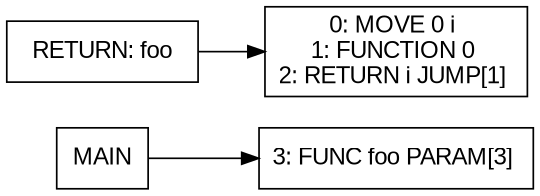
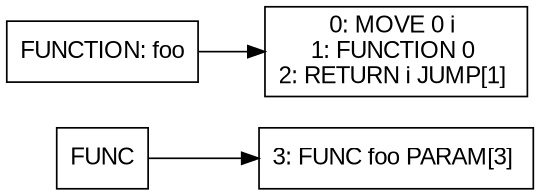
node "RETURN: foo": label "RETURN: foo" -> "FUNCTION: foo"
node "MAIN": label "MAIN" -> "FUNC"
